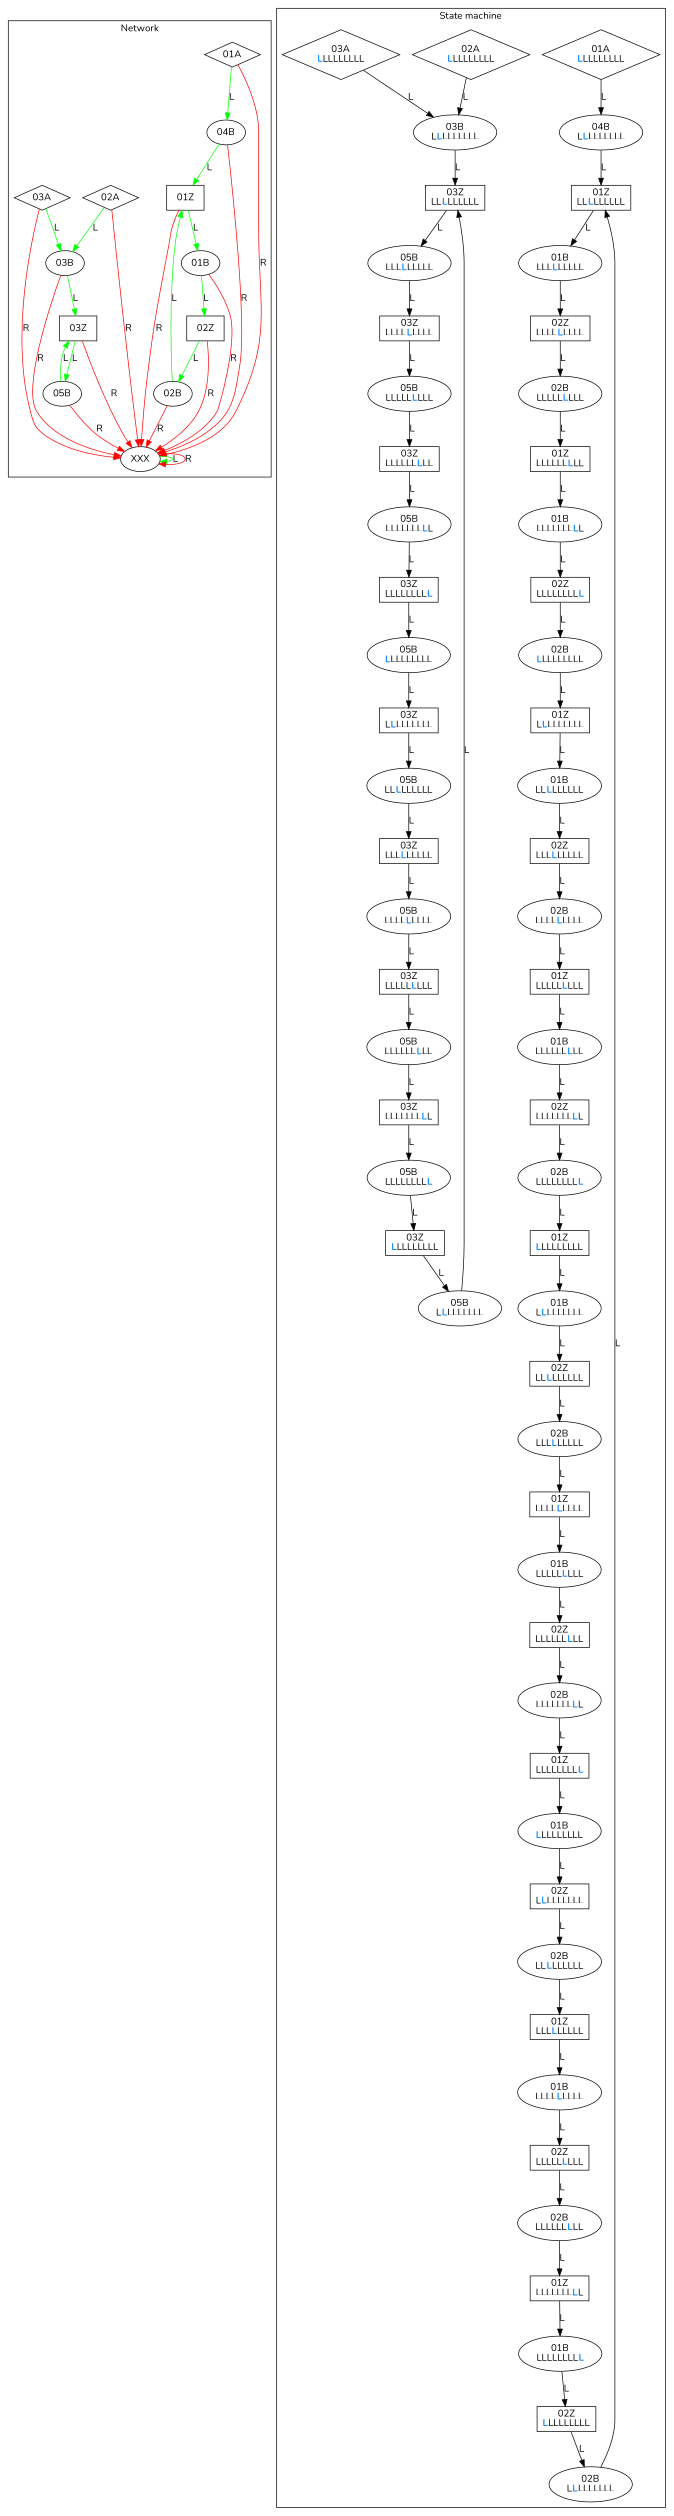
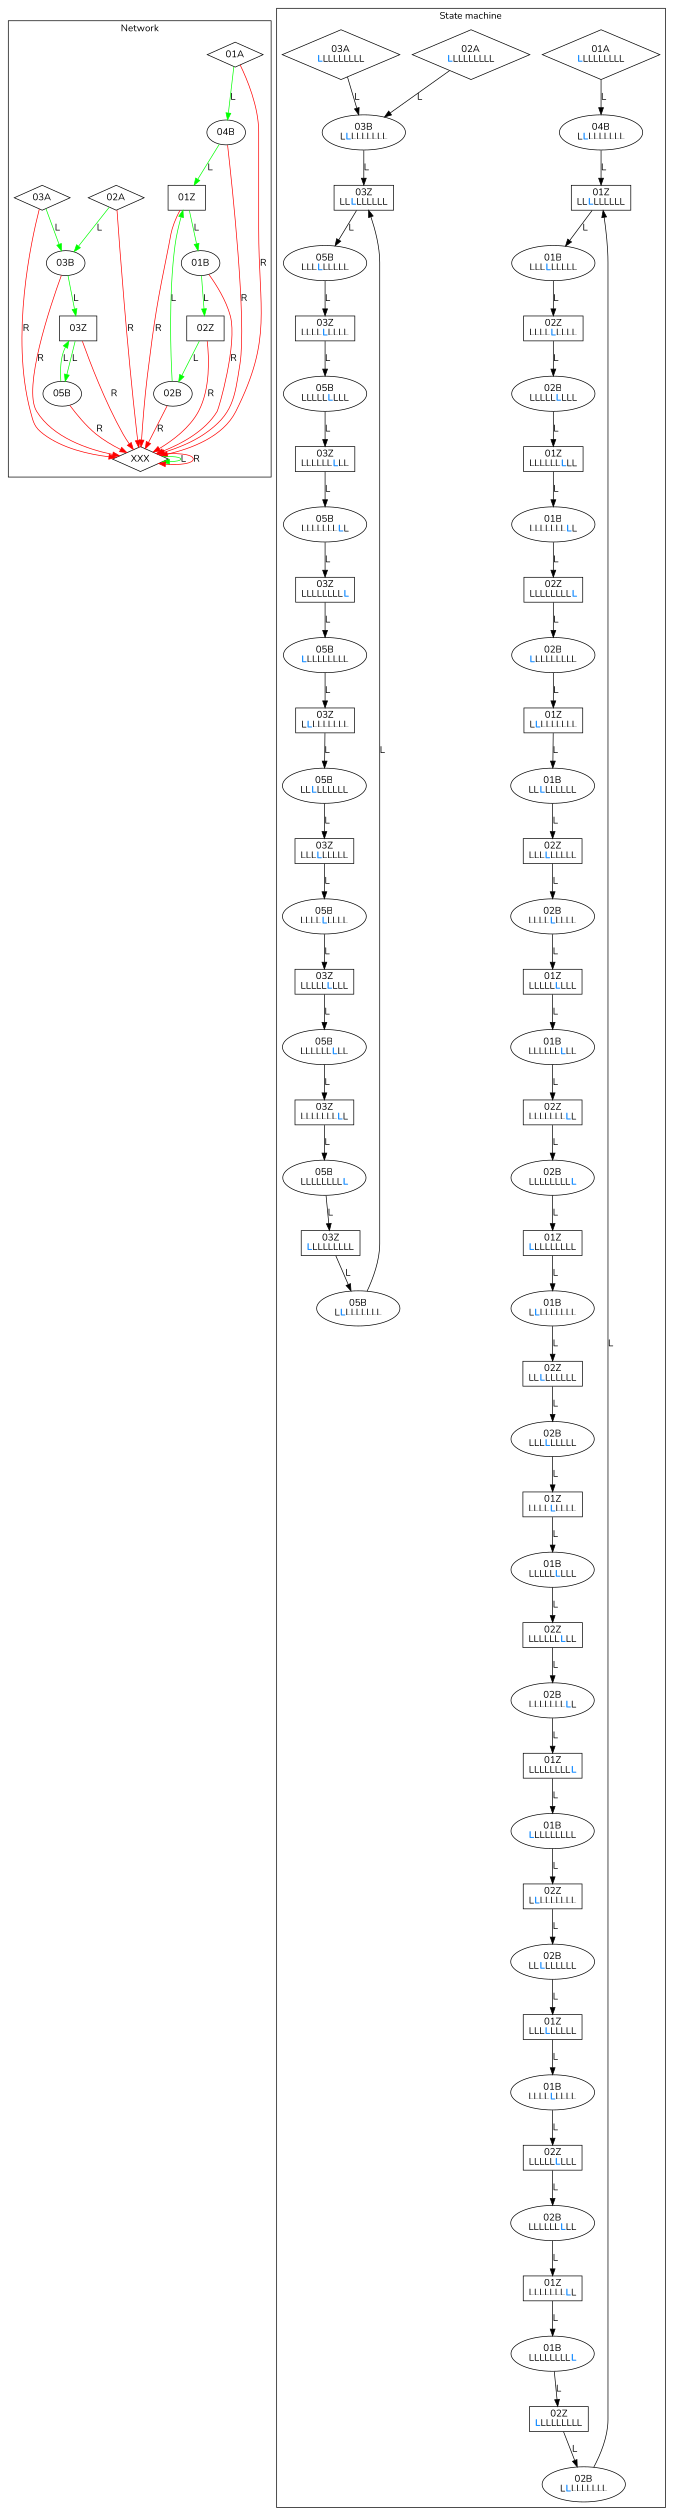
node "XXX": shape ellipse -> diamond
